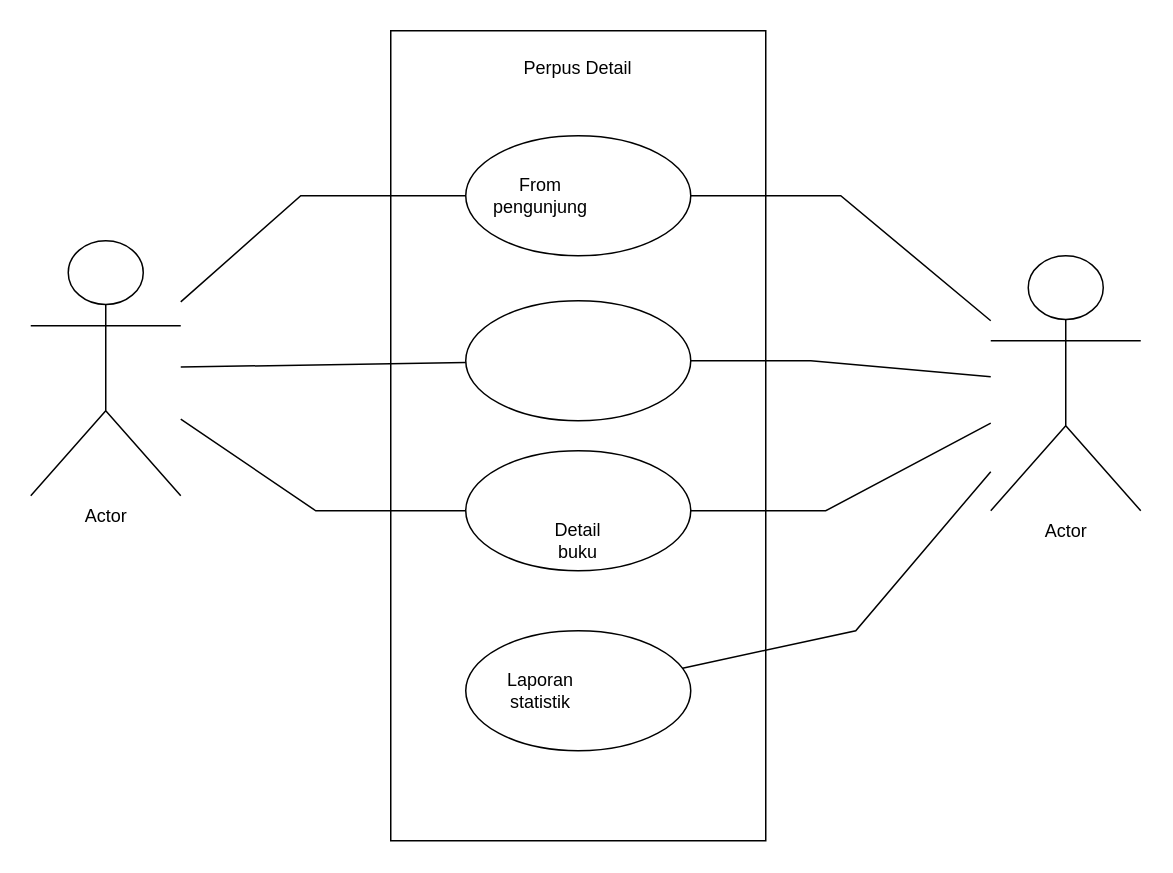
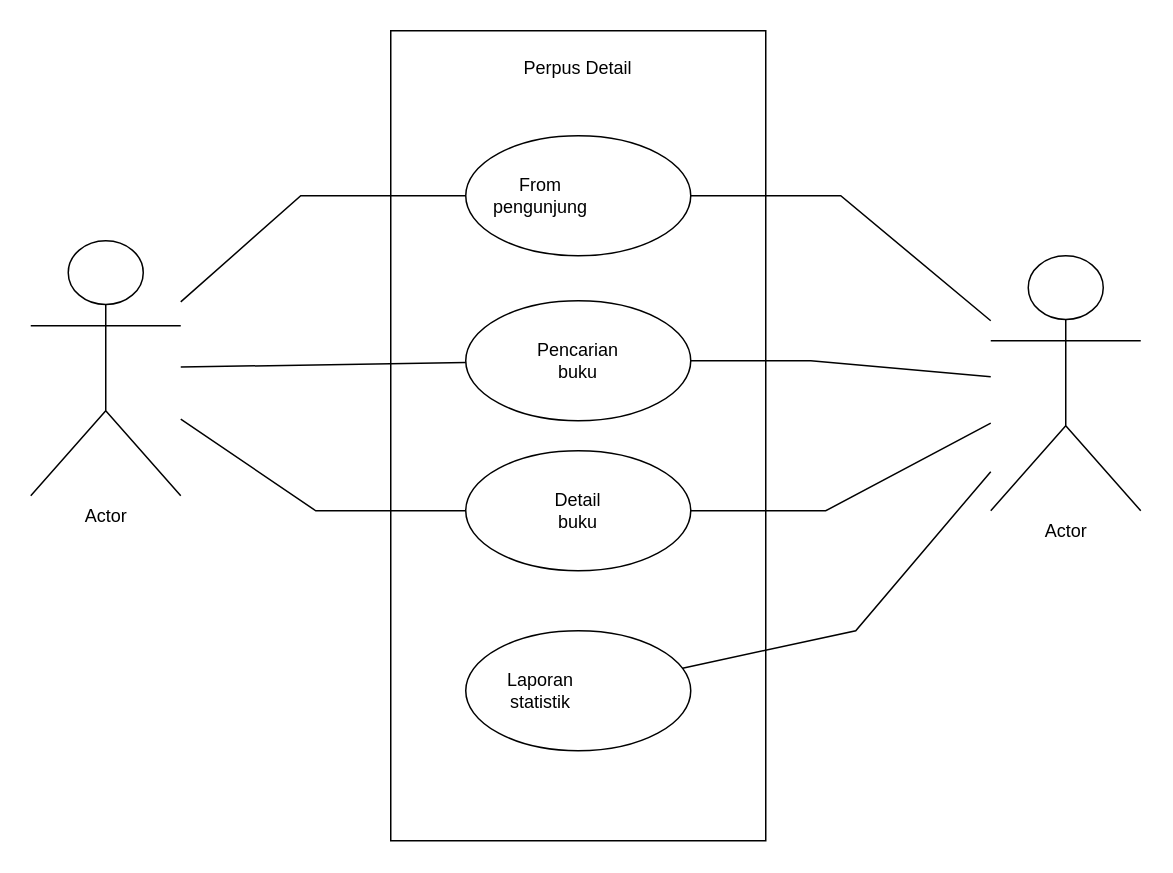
node "Pencarian buku": added
node "Detail buku": moved (578, 541) -> (578, 511)
